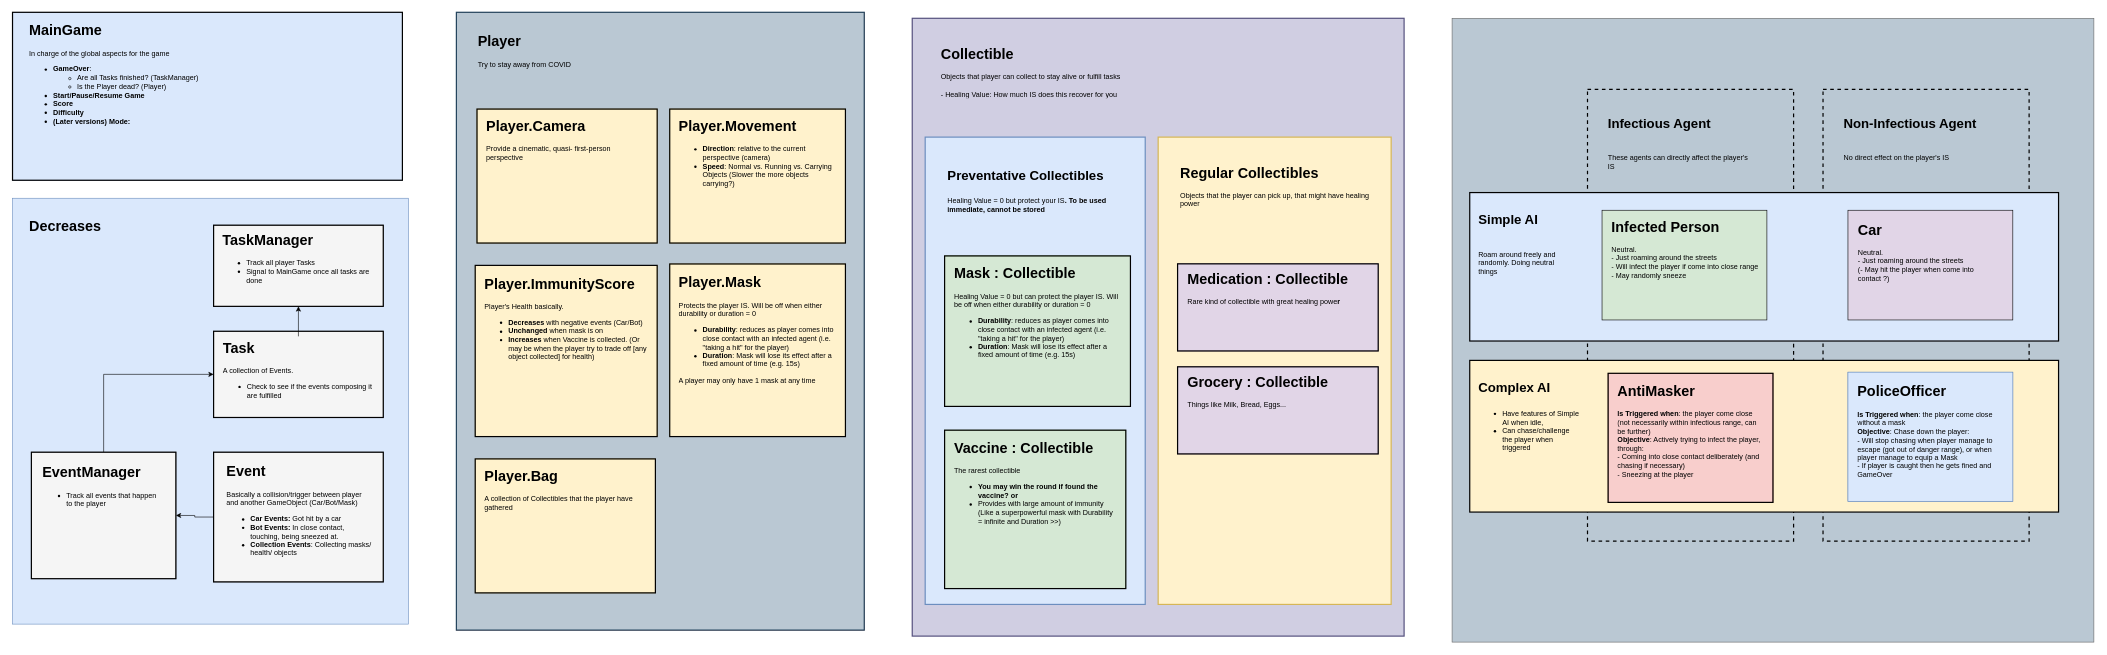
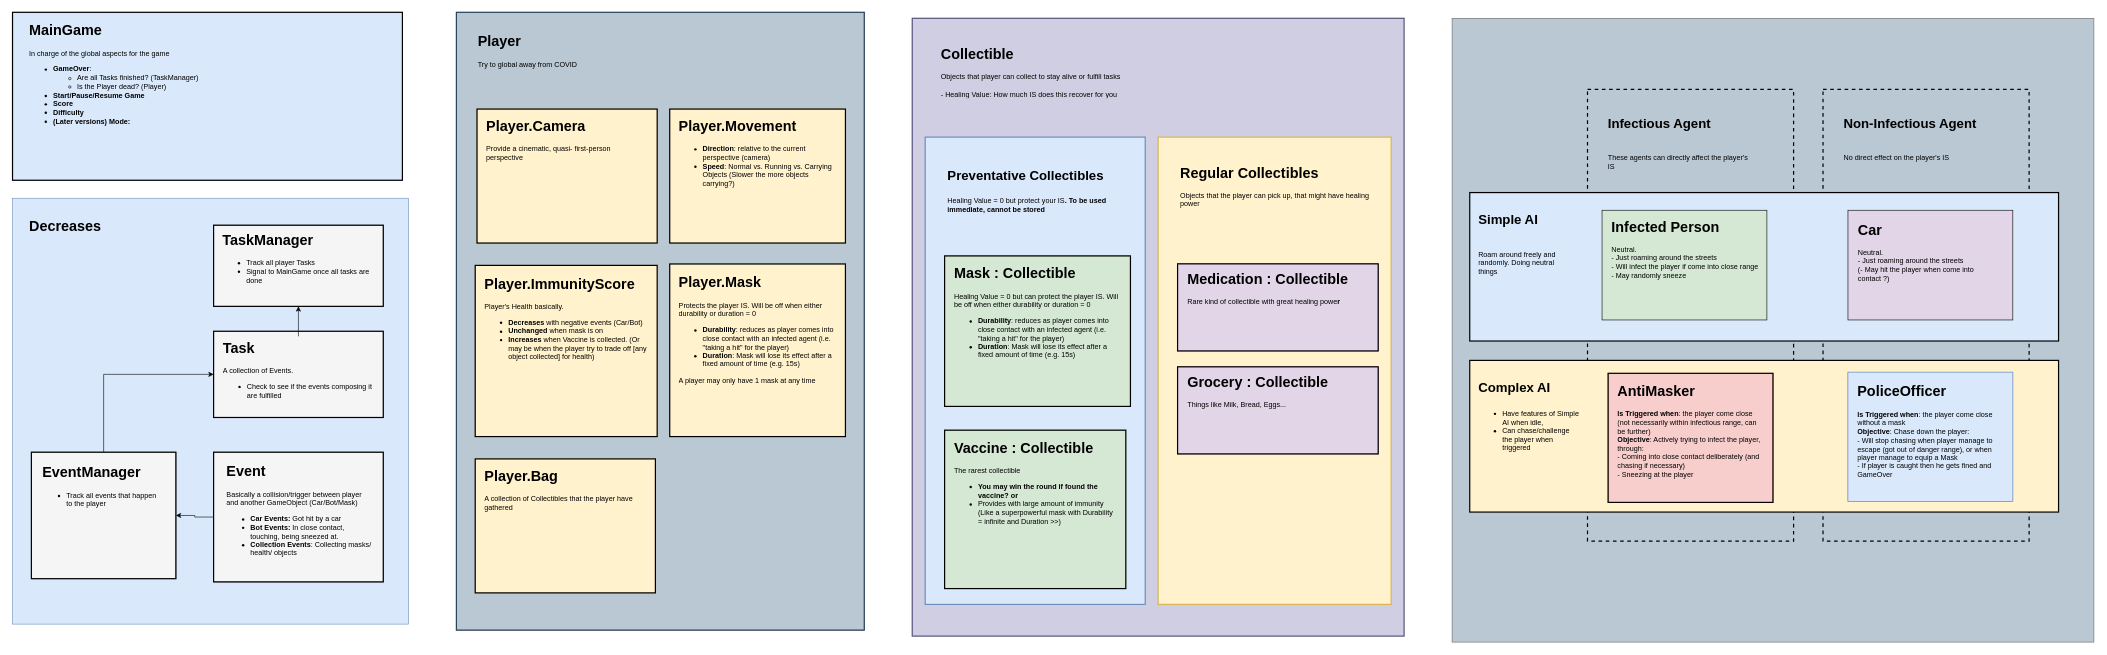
node "Player Try to stay away from COVID": label "Player Try to stay away from COVID" -> "Player Try to global away from COVID"
